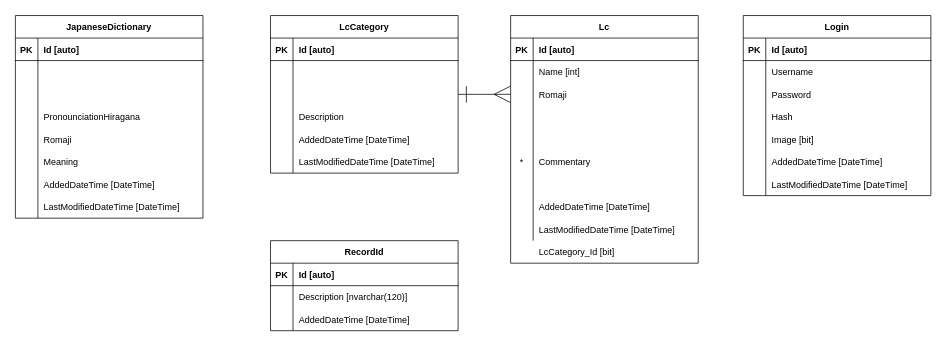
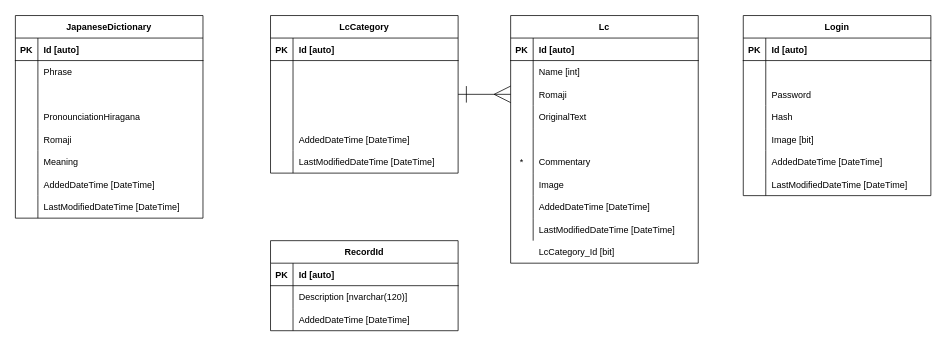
node "Phrase": added
node "Username": removed
node "Description": removed
node "OriginalText": added
node "Image": added
